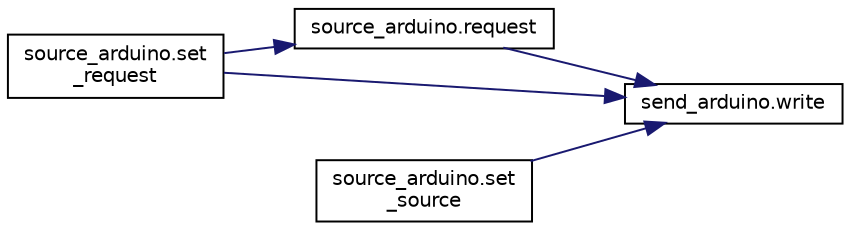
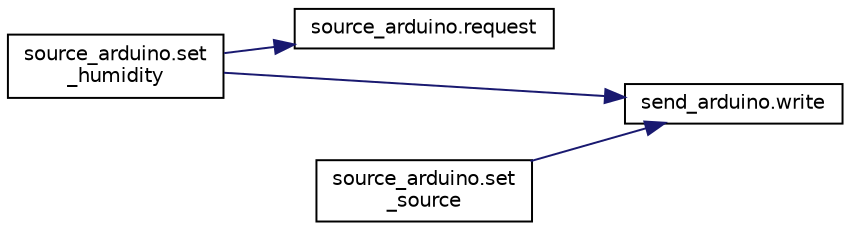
edge "source_arduino.request" -> "send_arduino.write": removed
node "source_arduino.set _request": label "source_arduino.set _request" -> "source_arduino.set _humidity"
